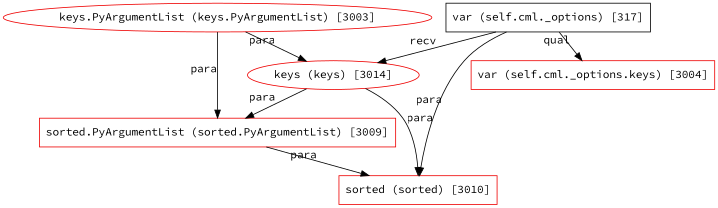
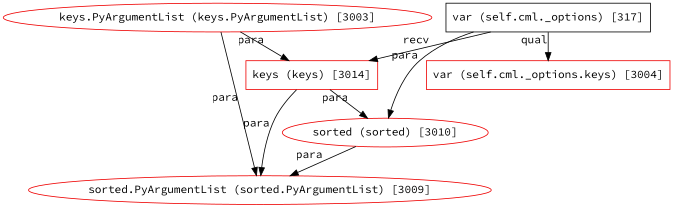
node "keys (keys) [3014]": shape ellipse -> box
node "sorted.PyArgumentList (sorted.PyArgumentList) [3009]": shape box -> ellipse
edge "sorted.PyArgumentList (sorted.PyArgumentList) [3009]" -> "sorted (sorted) [3010]": reversed
node "sorted (sorted) [3010]": shape box -> ellipse
